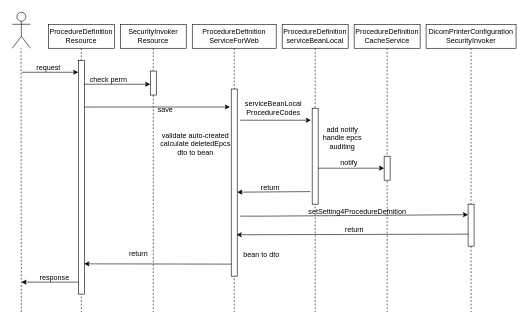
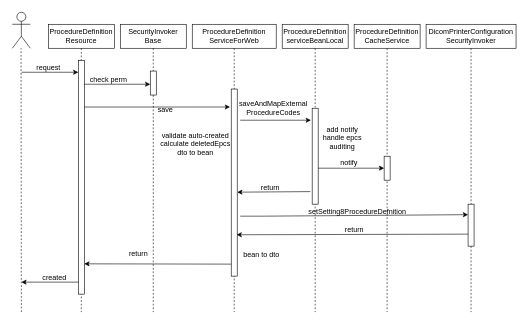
node "SecurityInvoker Resource": label "SecurityInvoker Resource" -> "SecurityInvoker Base"
node "serviceBeanLocal ProcedureCodes": label "serviceBeanLocal ProcedureCodes" -> "saveAndMapExternal ProcedureCodes"
node "setSetting4ProcedureDefnition": label "setSetting4ProcedureDefnition" -> "setSetting8ProcedureDefnition"
node "response": label "response" -> "created"
